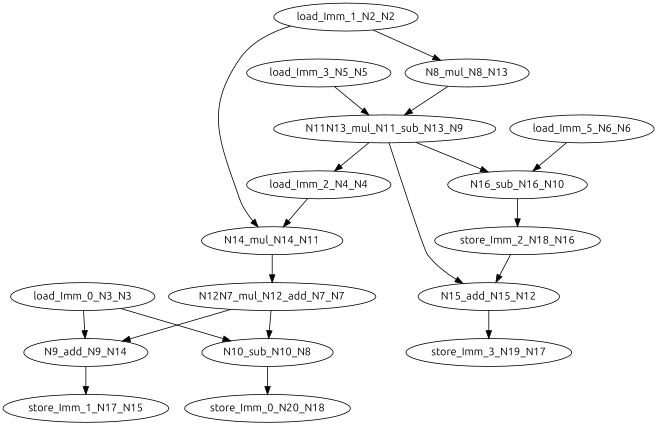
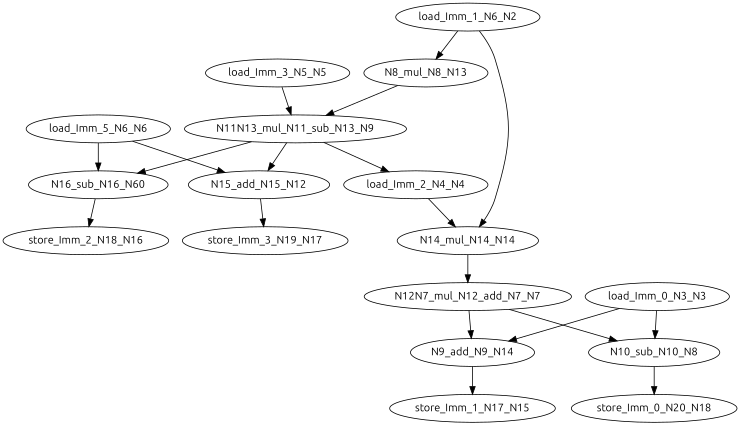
node "load_Imm_1_N2_N2": label "load_Imm_1_N2_N2" -> "load_Imm_1_N6_N2"
node "N16_sub_N16_N10": label "N16_sub_N16_N10" -> "N16_sub_N16_N60"
node "N14_mul_N14_N11": label "N14_mul_N14_N11" -> "N14_mul_N14_N14"
edge "store_Imm_2_N18_N16" -> "N15_add_N15_N12": now "load_Imm_5_N6_N6" -> "N15_add_N15_N12"
